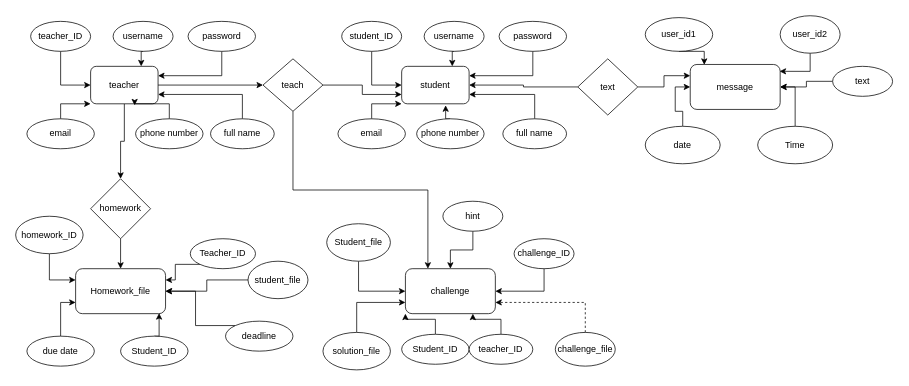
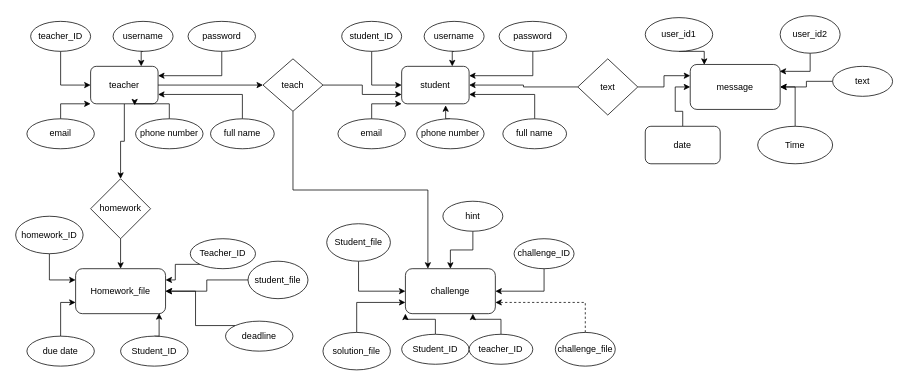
node "date": shape ellipse -> rounded rectangle
